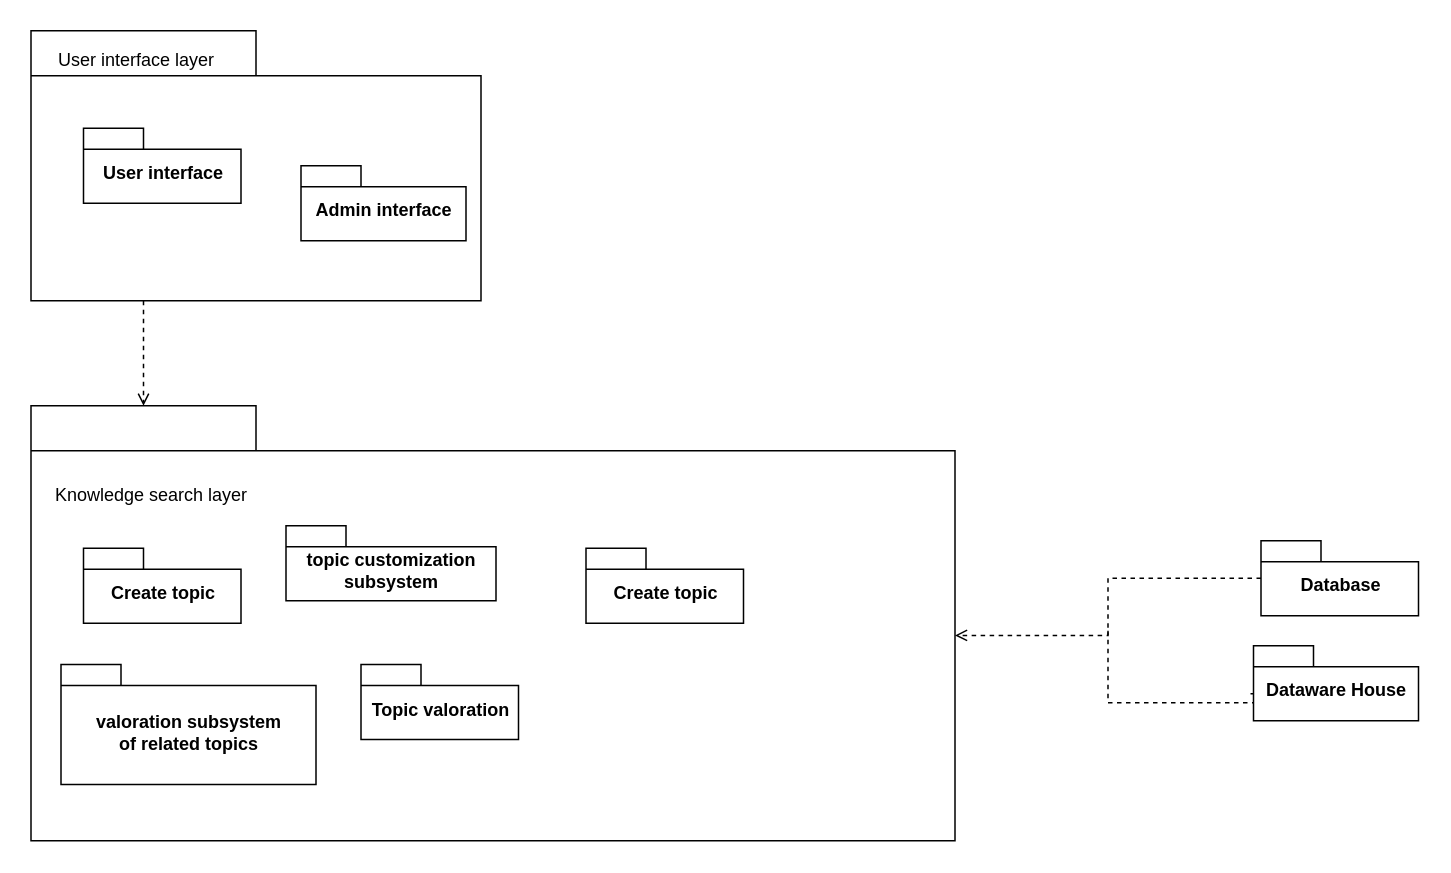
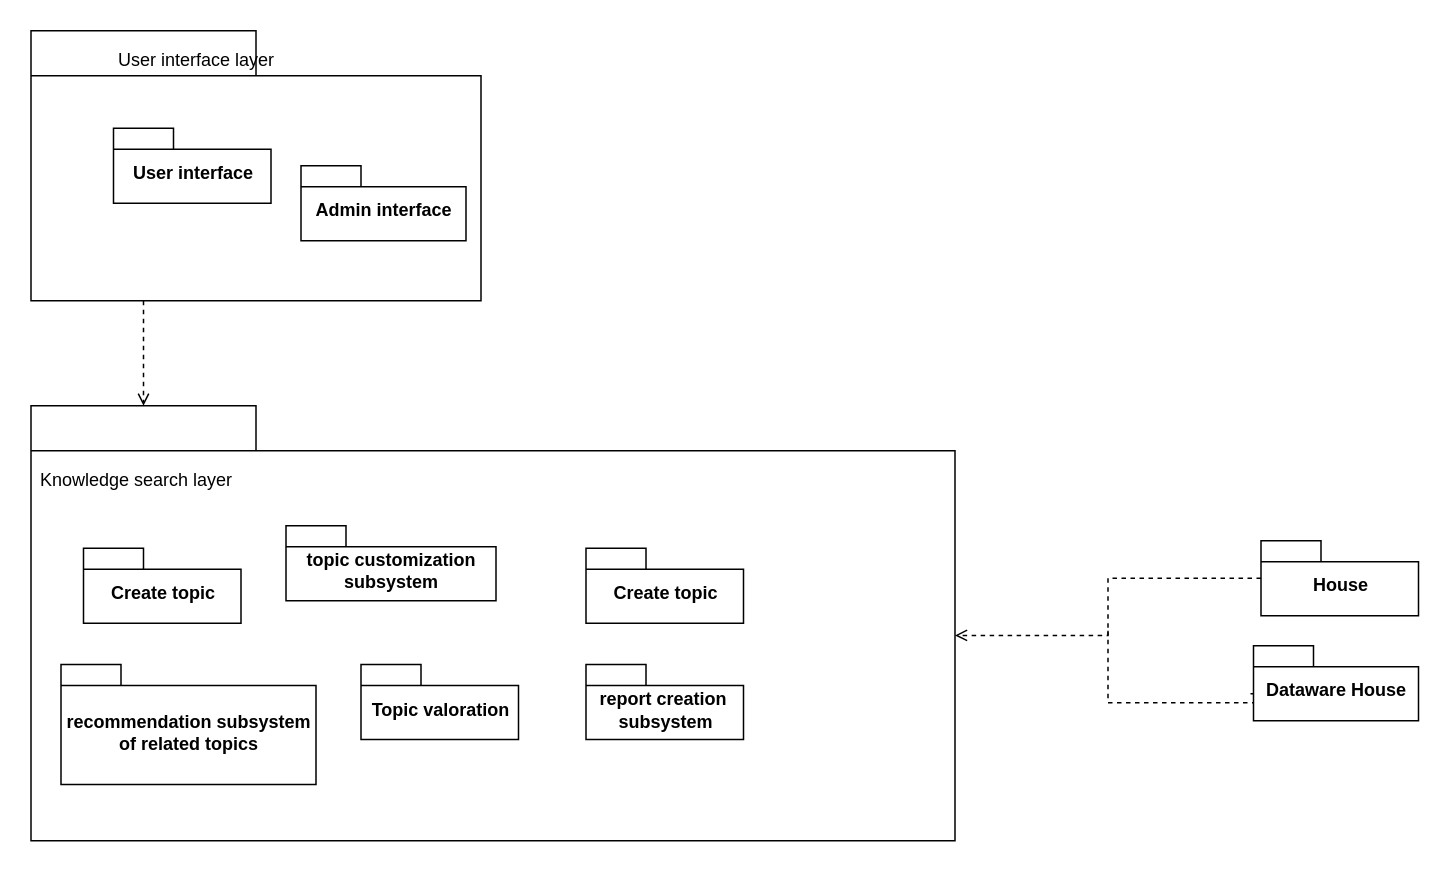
node "User interface layer": moved (136, 61) -> (196, 61)
node "User interface": moved (162, 166) -> (192, 166)
node "Knowledge search layer": moved (151, 496) -> (136, 481)
node "Database": label "Database" -> "House"
node "report creation subsystem": added
node "valoration subsystem of related topics": label "valoration subsystem of related topics" -> "recommendation subsystem of related topics"
